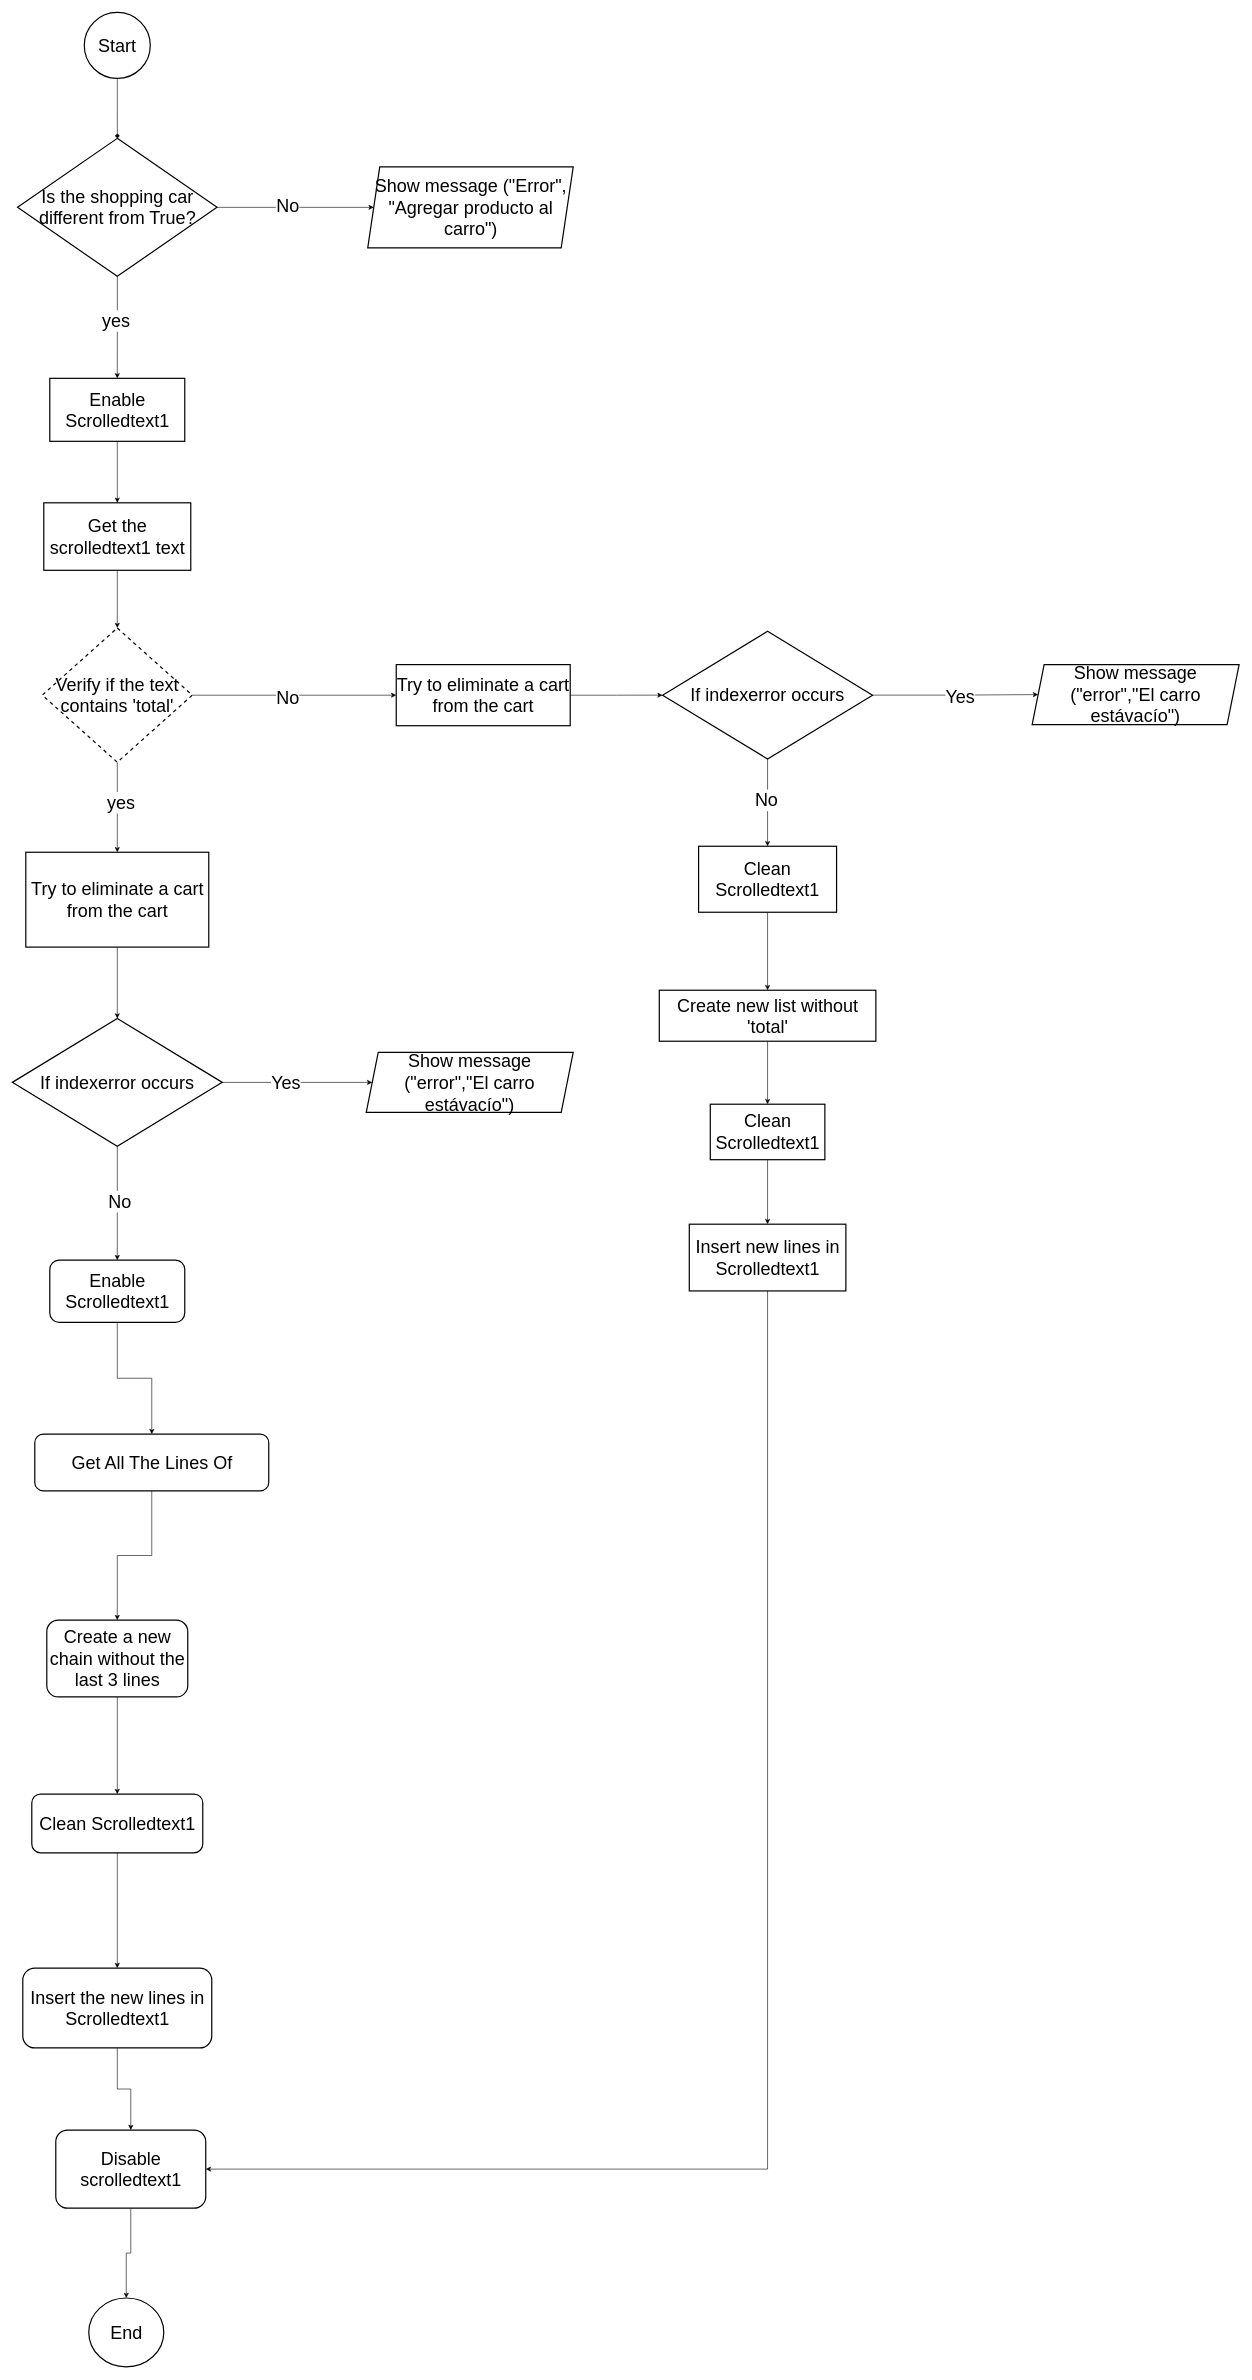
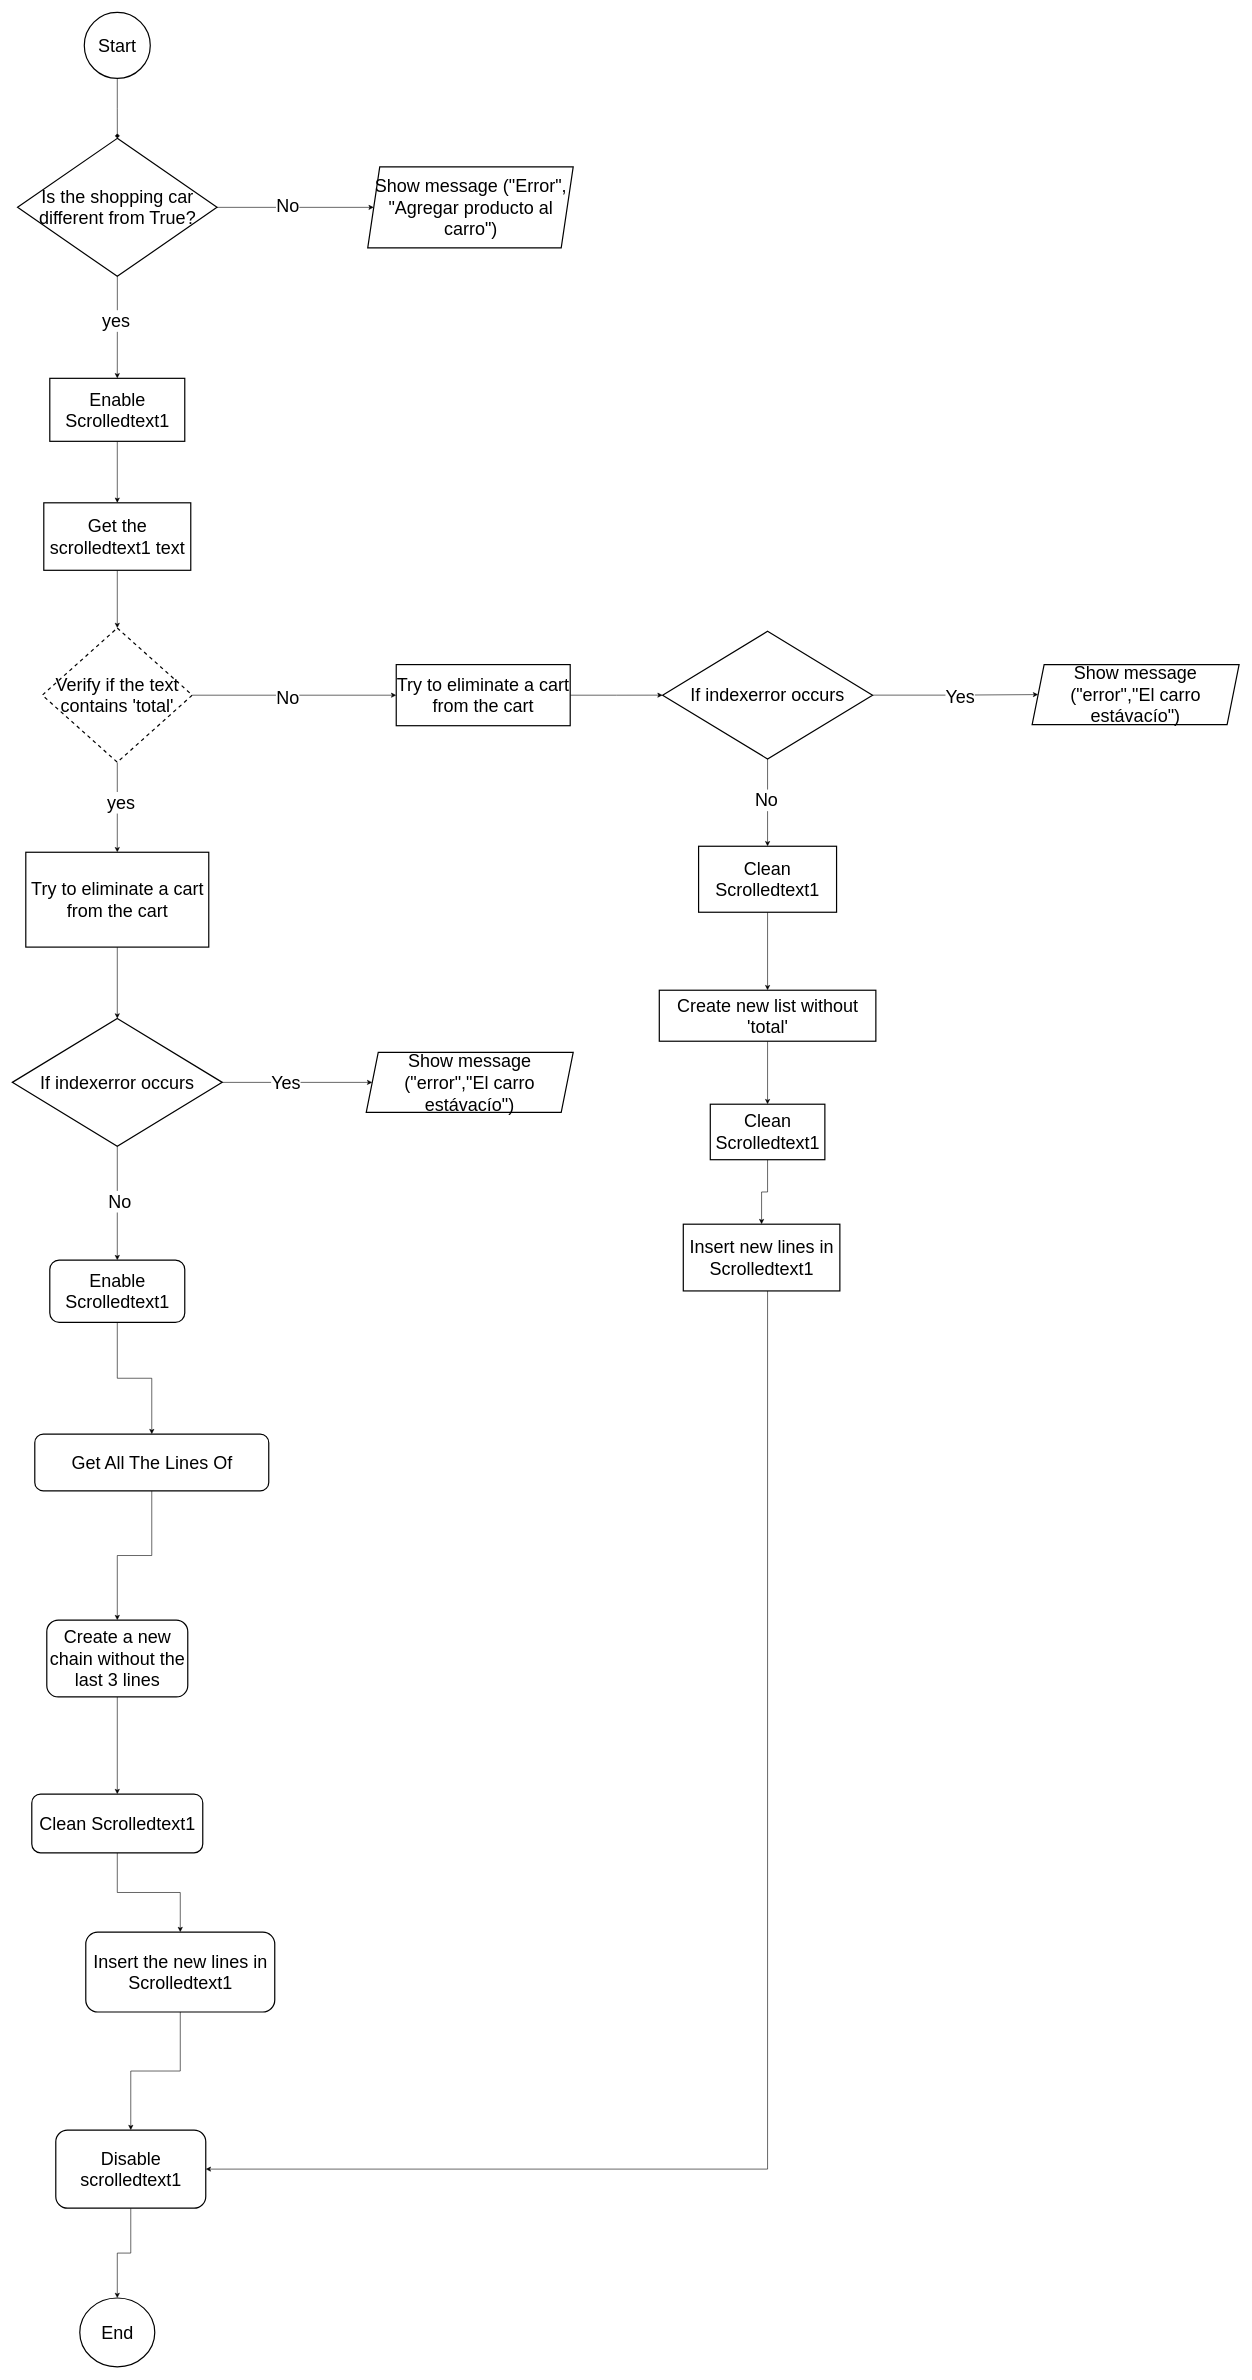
node "Insert new lines in Scrolledtext1": moved (768, 1258) -> (762, 1258)
node "Insert the new lines in Scrolledtext1": moved (117, 2008) -> (180, 1972)
node "End": moved (126, 2333) -> (117, 2333)
